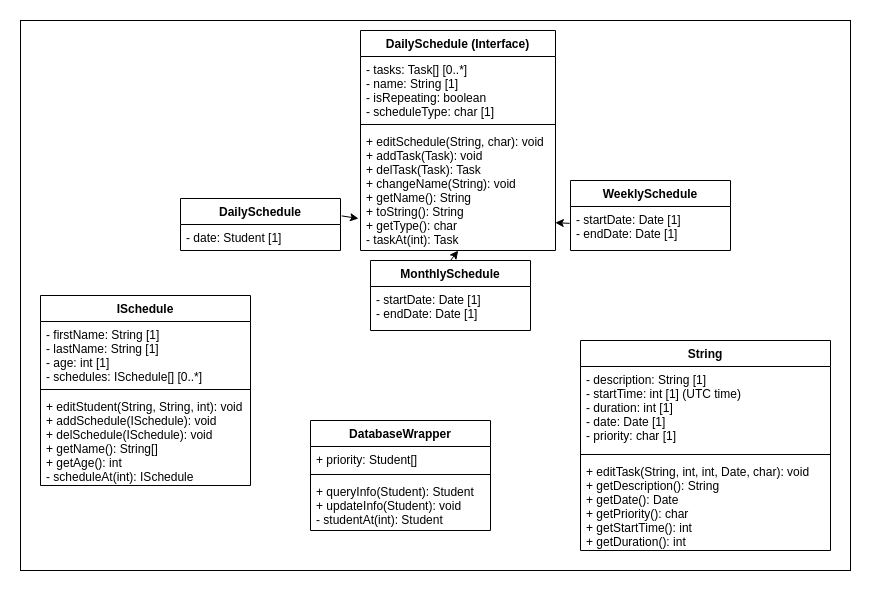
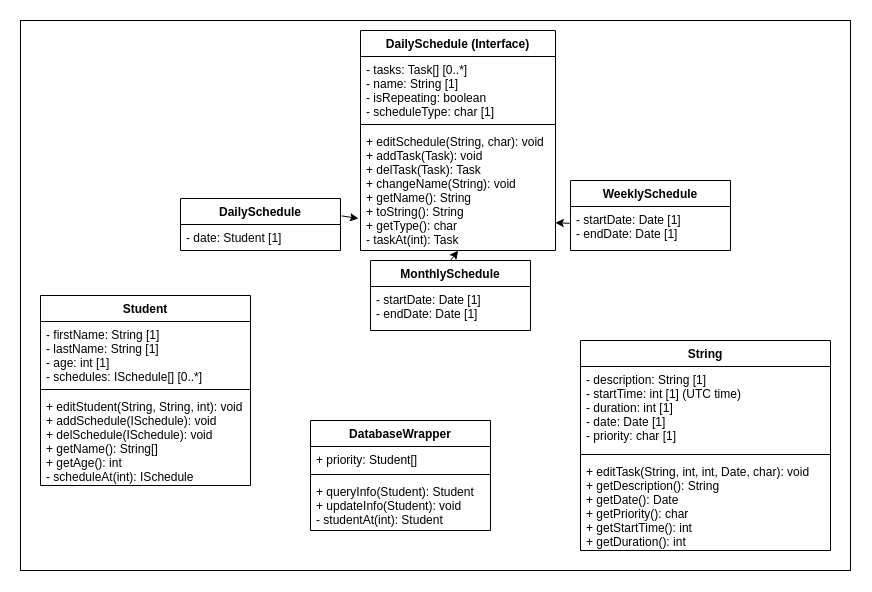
node "ISchedule": label "ISchedule" -> "Student"
